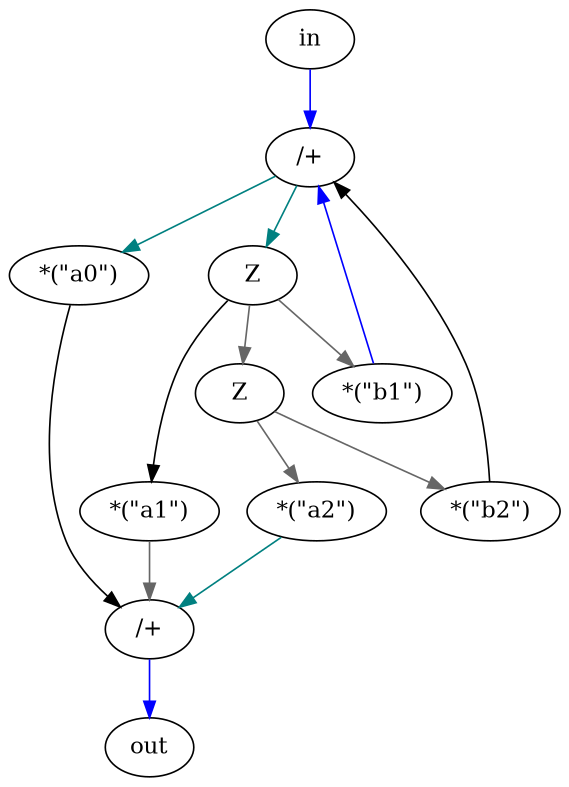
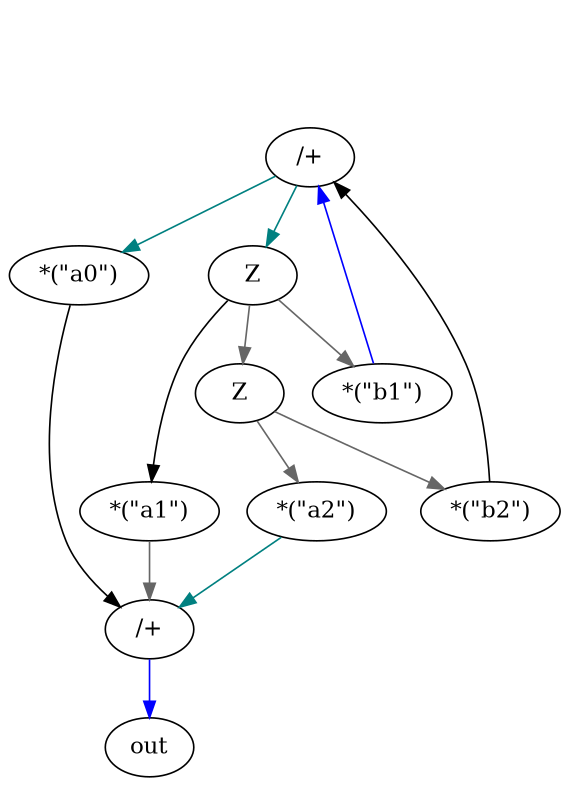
node "in": removed
